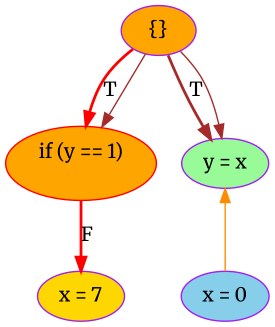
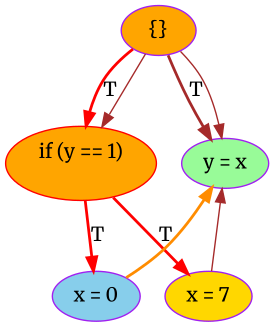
edge "if (y == 1)" -> "x = 0": added, label "T"
edge "if (y == 1)" -> "x = 7": label "F" -> "T"
edge "x = 7" -> "y = x": added
edge "x = 0" -> "y = x": style solid -> bold
